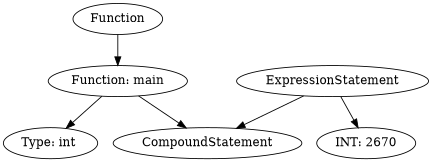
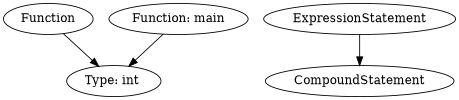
edge "Function" -> "Function: main": now "Function" -> "Type: int"
edge "Function: main" -> "CompoundStatement": removed
node "INT: 2670": removed
